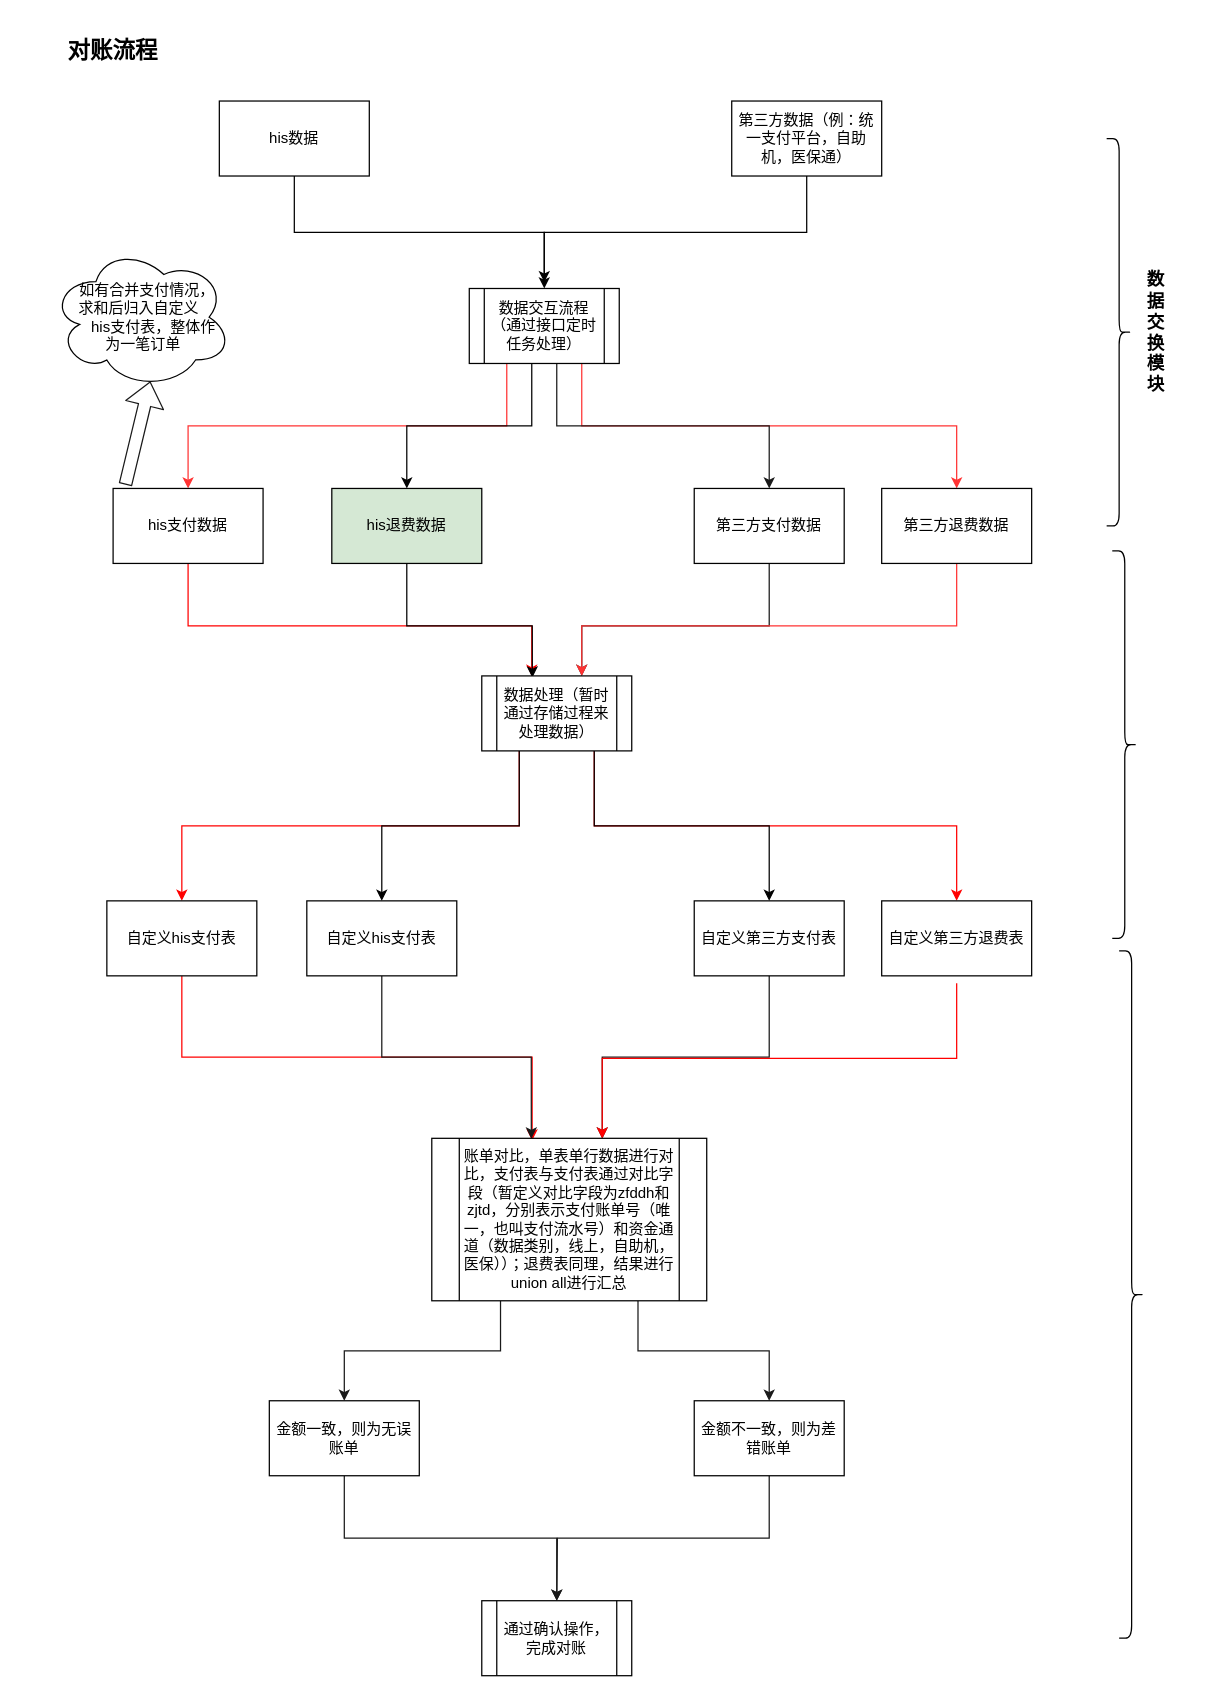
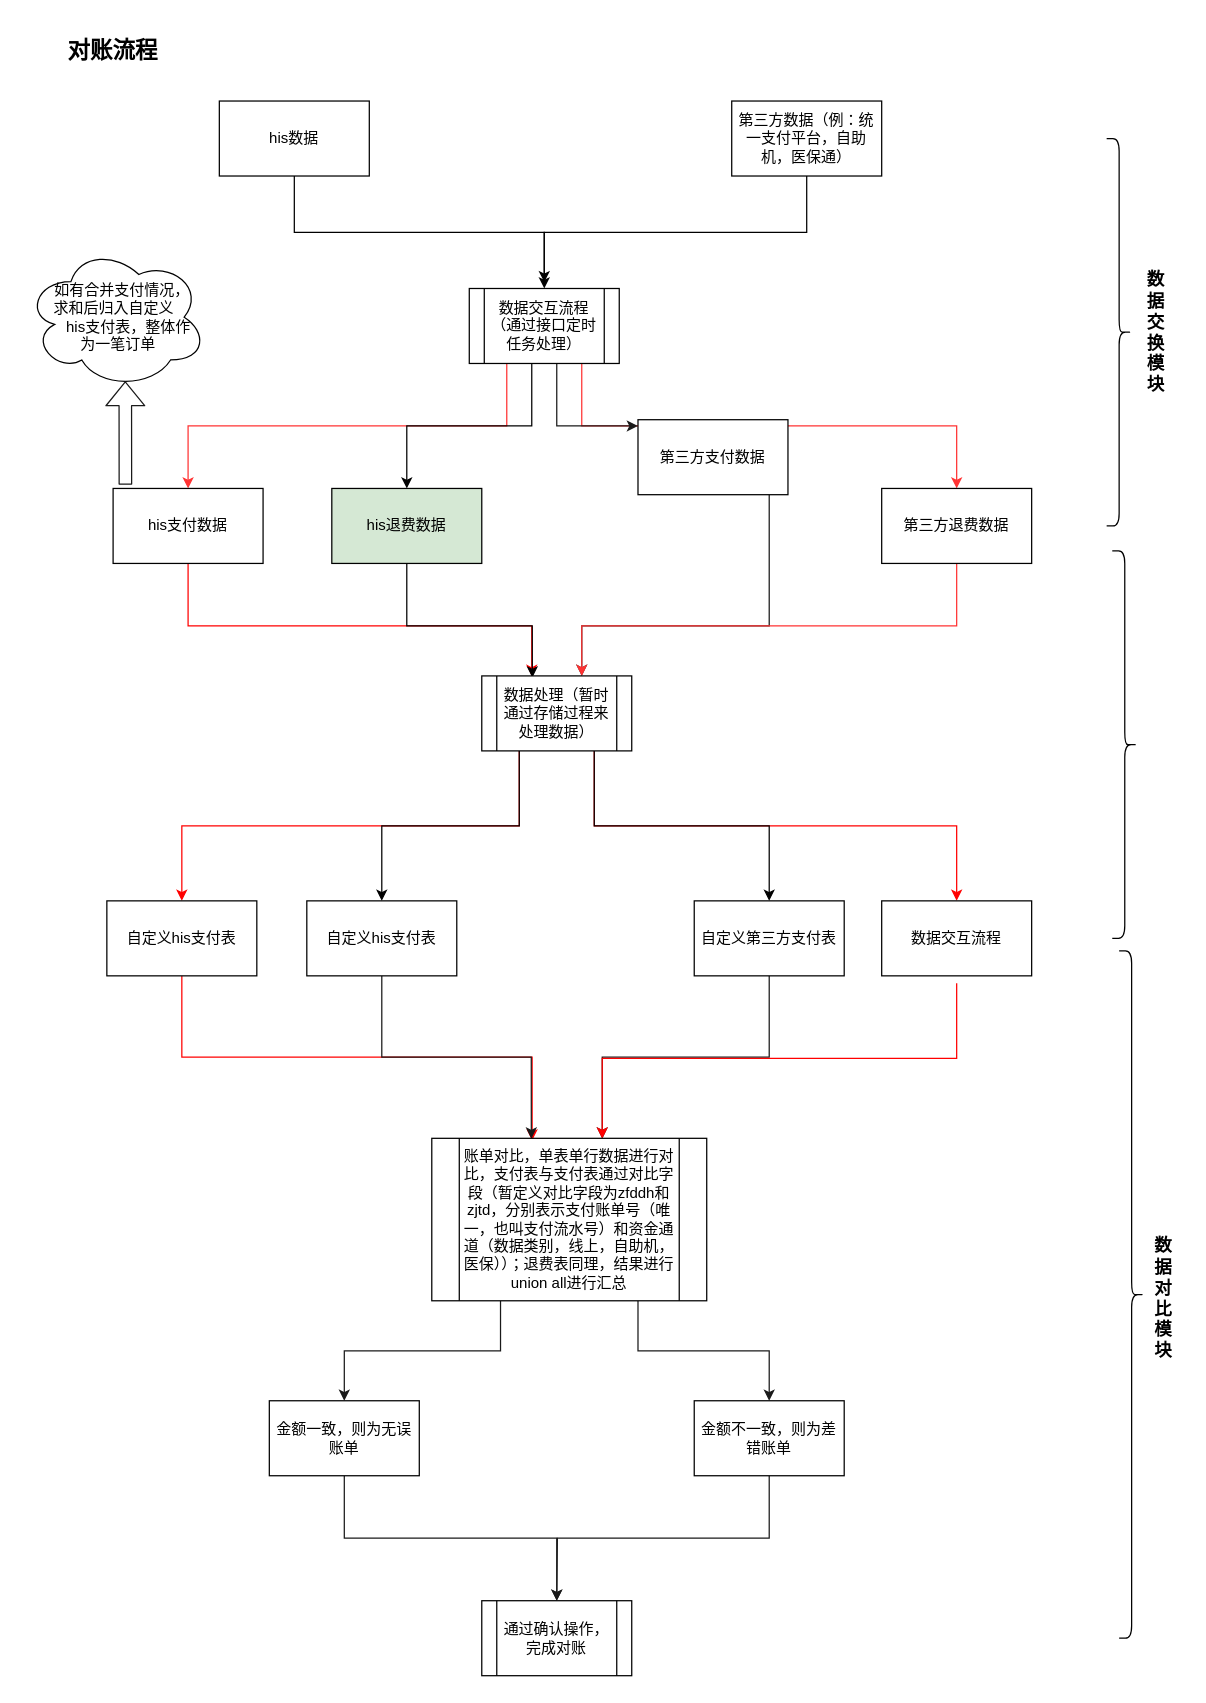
node "如有合并支付情况， 求和后归入自定义 his支付表，整体作 为一笔订单": moved (141, 317) -> (116, 317)
node "第三方支付数据": moved (769, 526) -> (713, 457)
node "自定义第三方退费表": label "自定义第三方退费表" -> "数据交互流程"
node "数据对比模块": added
